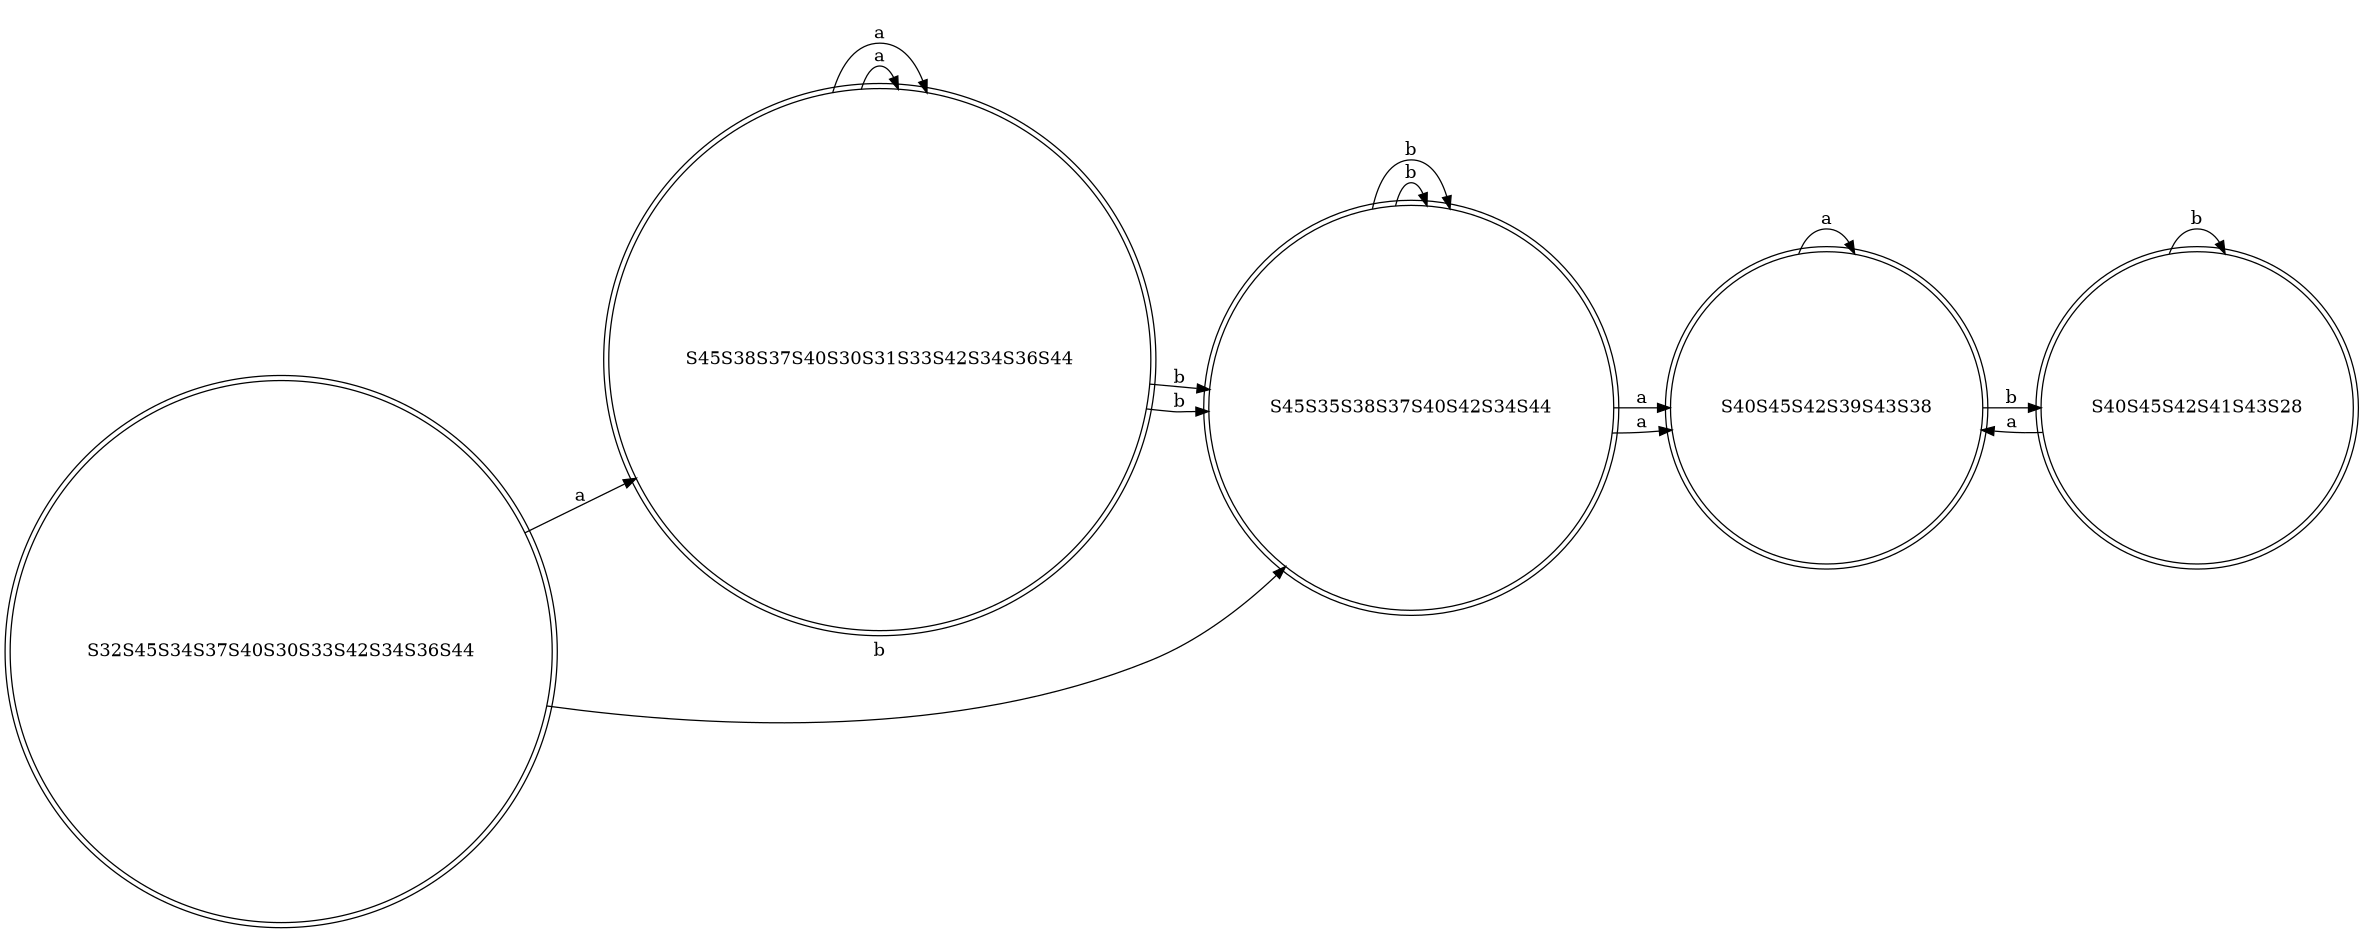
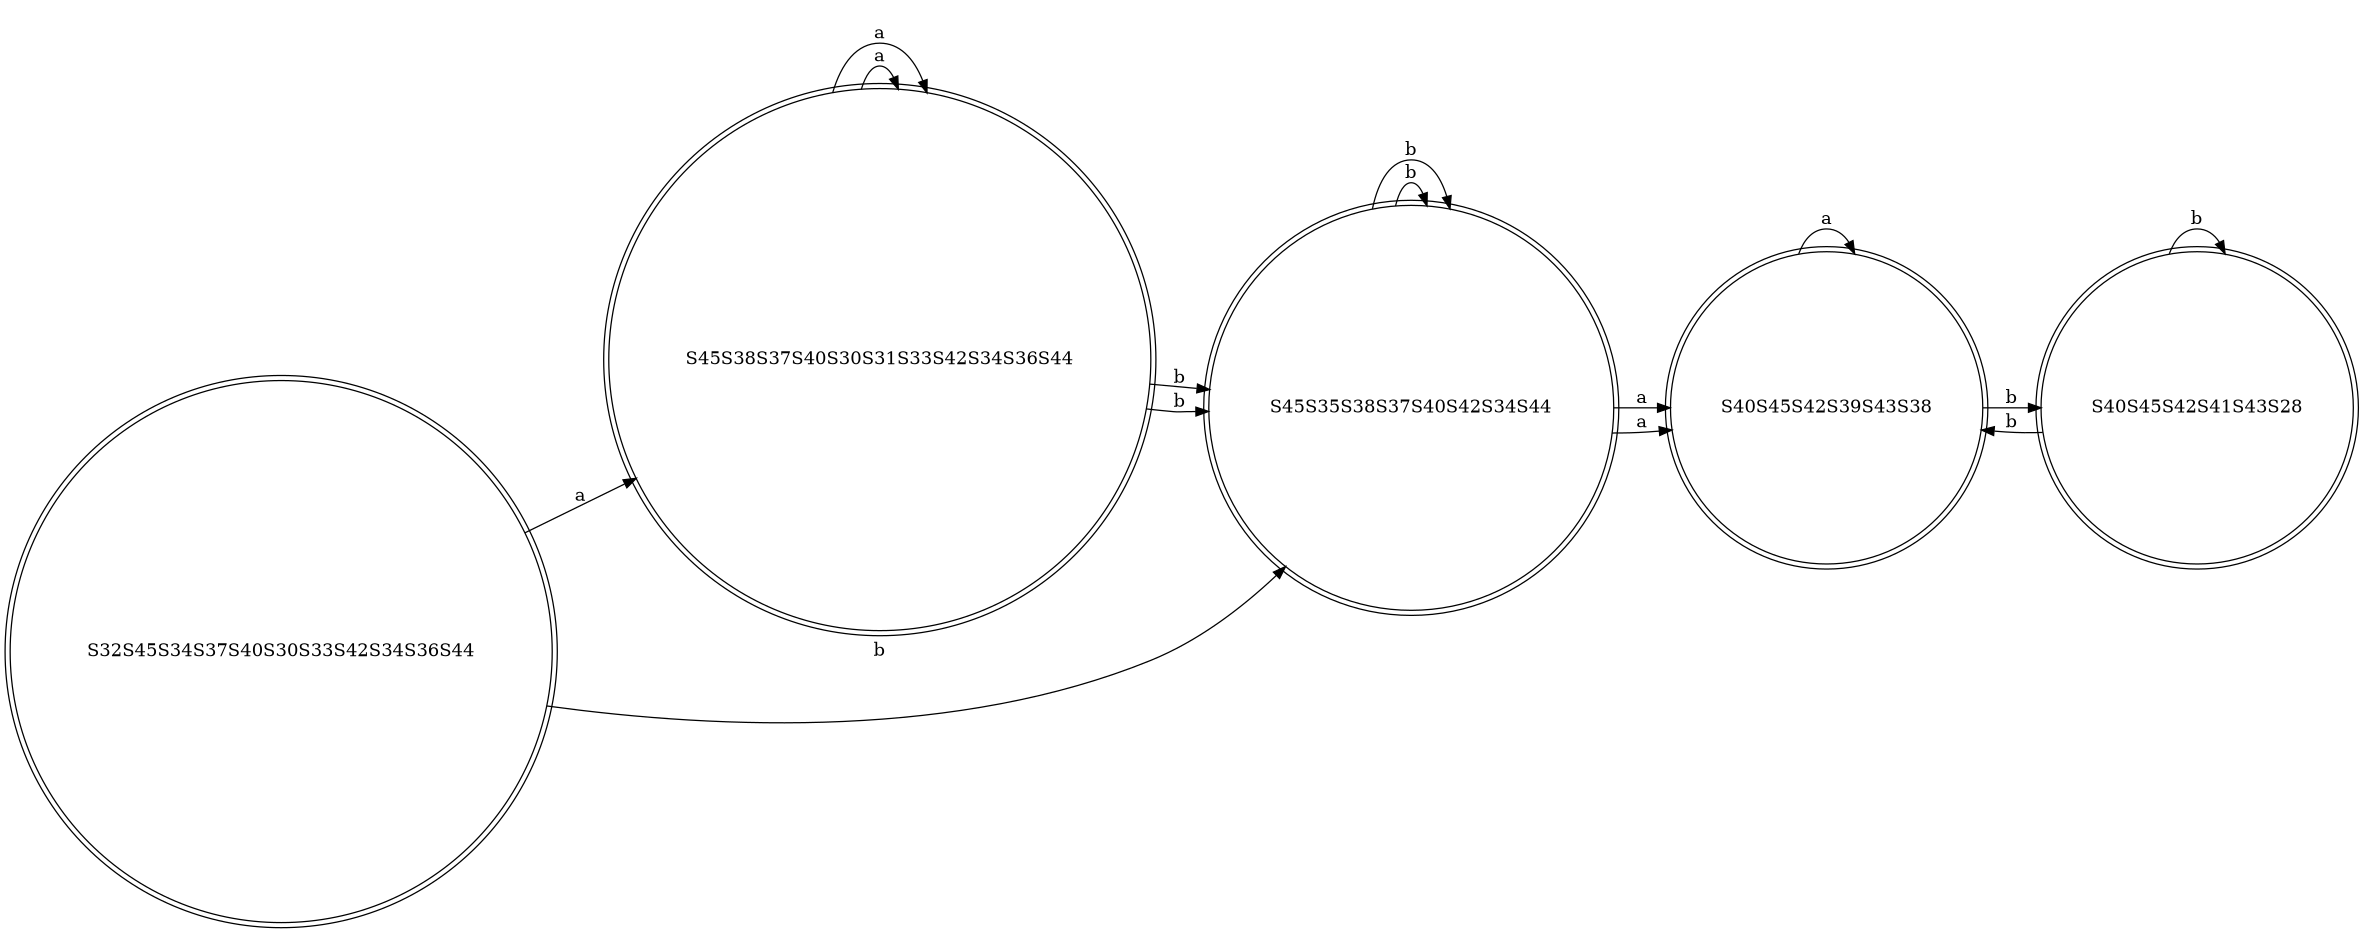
edge "S40S45S42S41S43S28" -> "S40S45S42S39S43S38": label "a" -> "b"
